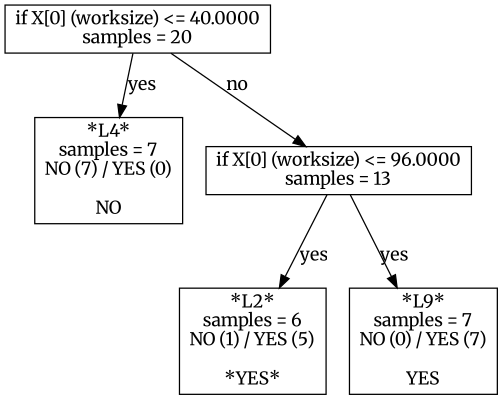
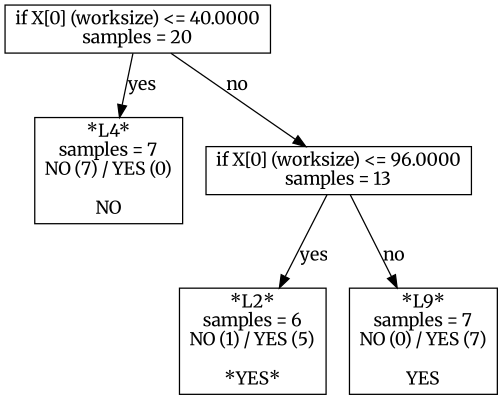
edge "if X[0] (worksize) <= 96.0000 samples = 13" -> "*L9* samples = 7 NO (0) / YES (7) YES": label "yes" -> "no"
